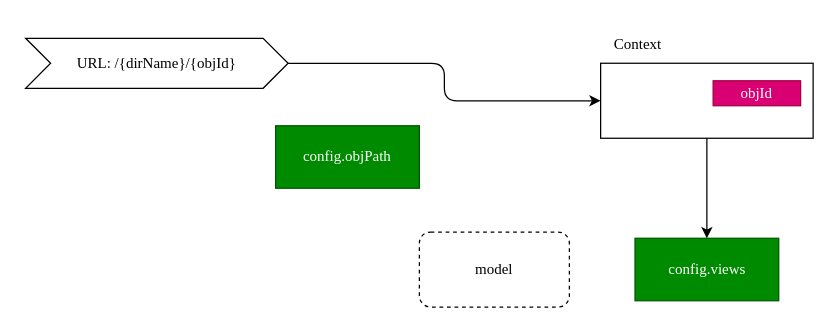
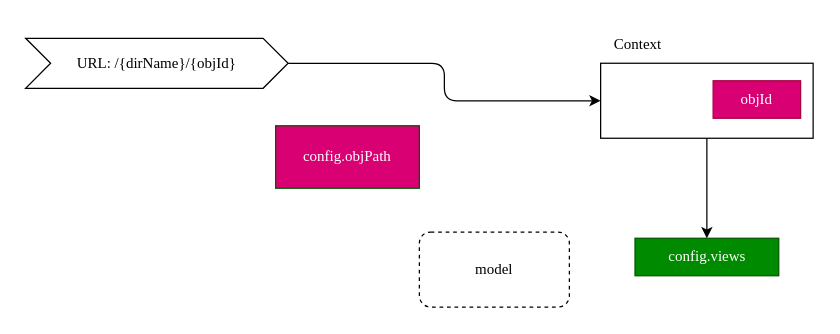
node "objId": size 88x25 -> 88x38
node "config.objPath": fillcolor #008a00 -> #d80073
node "config.views": size 144x63 -> 144x38
